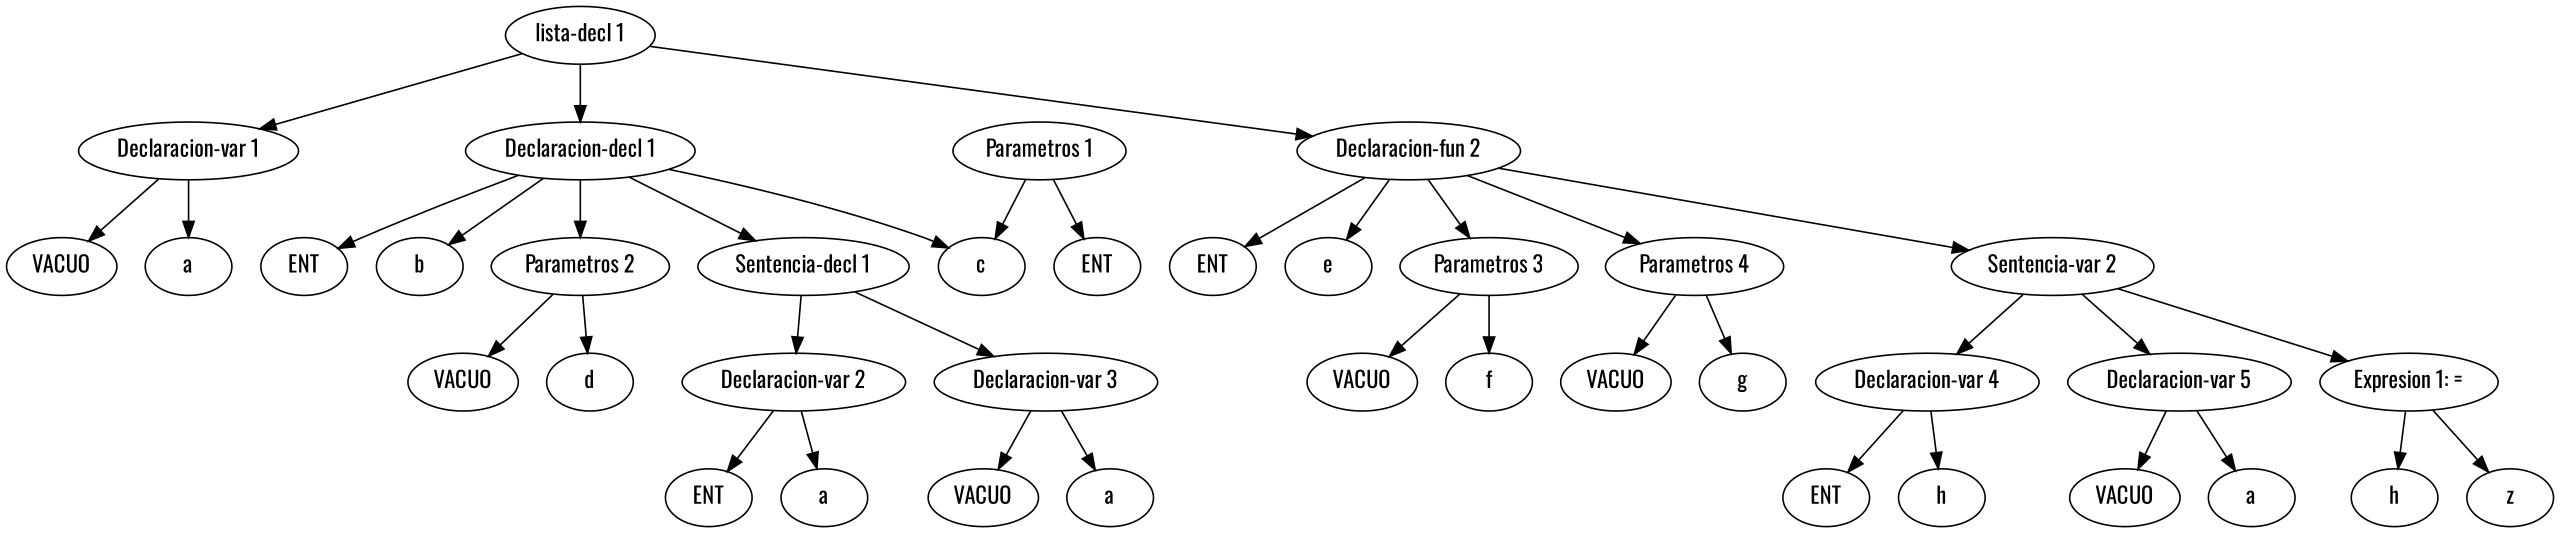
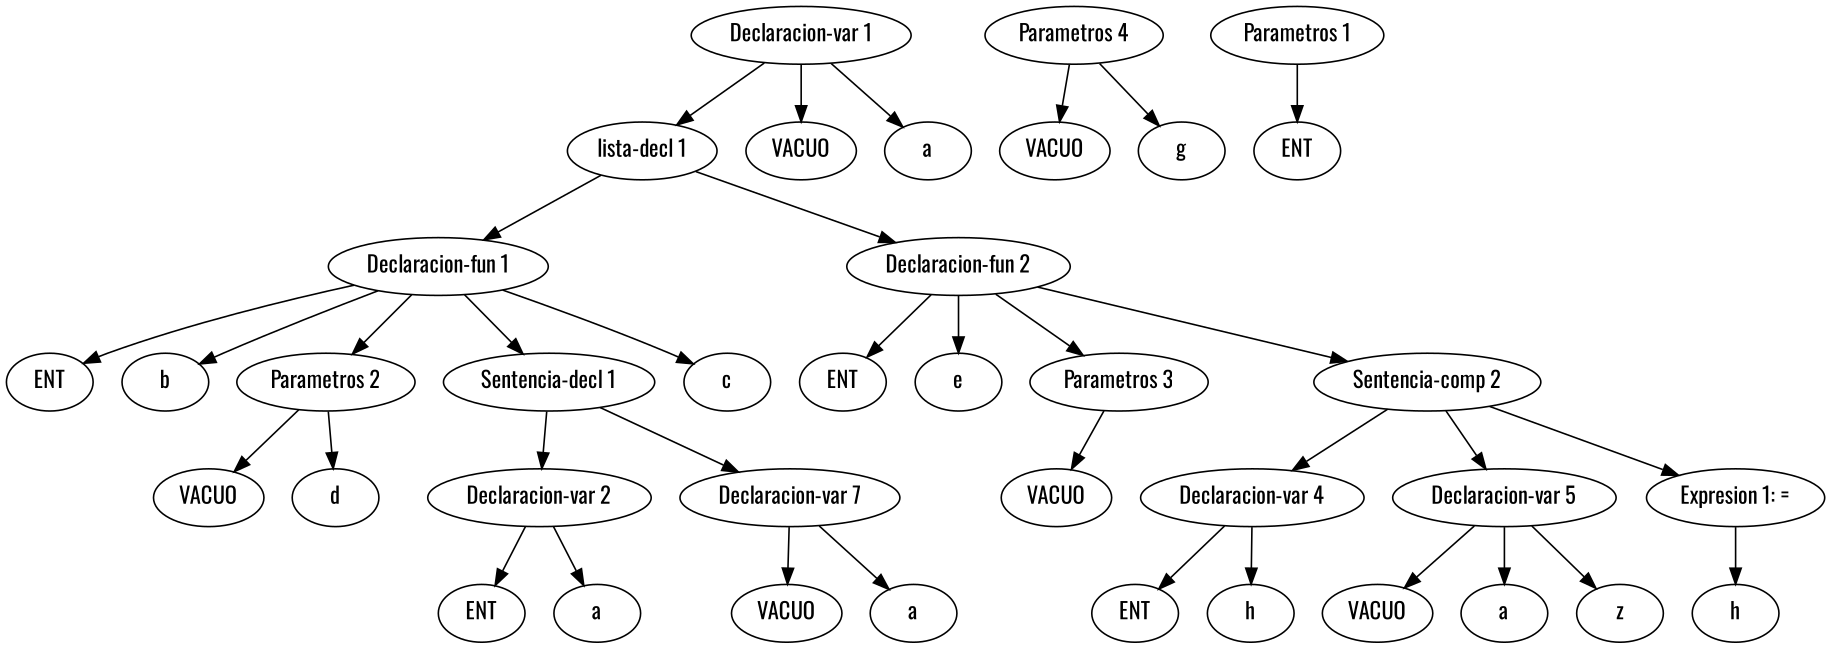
edge "lista-decl 1" -> "Declaracion-var 1": reversed
node "Declaracion-decl 1": label "Declaracion-decl 1" -> "Declaracion-fun 1"
edge "Parametros 1" -> "c": removed
edge "Declaracion-fun 2" -> "Parametros 4": removed
node "Sentencia-var 2": label "Sentencia-var 2" -> "Sentencia-comp 2"
node "Declaracion-var 3": label "Declaracion-var 3" -> "Declaracion-var 7"
node "f": removed
edge "Expresion 1: =" -> "z": now "Declaracion-var 5" -> "z"
